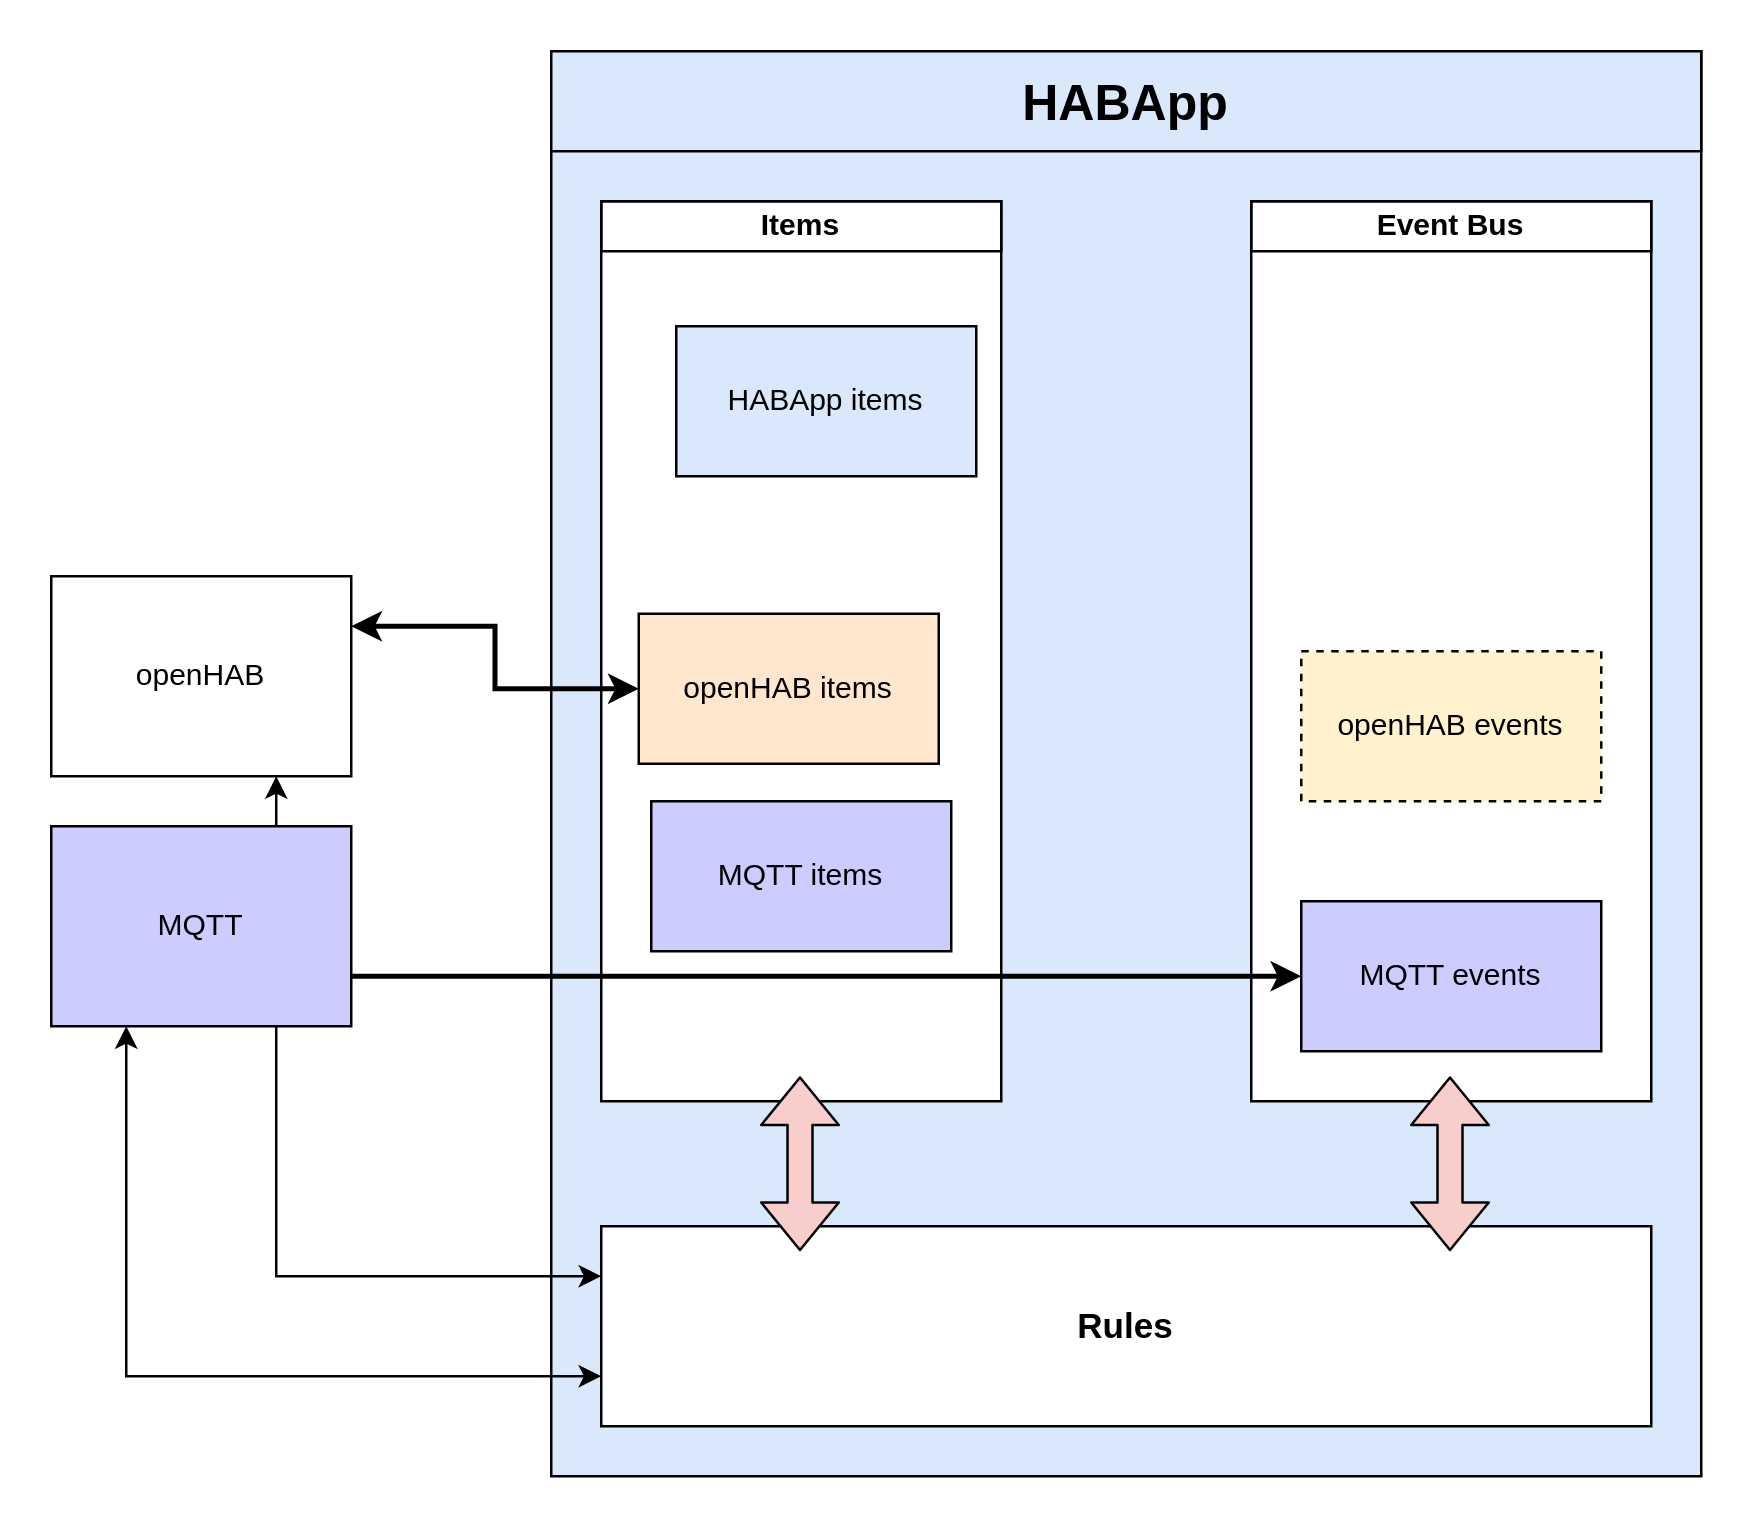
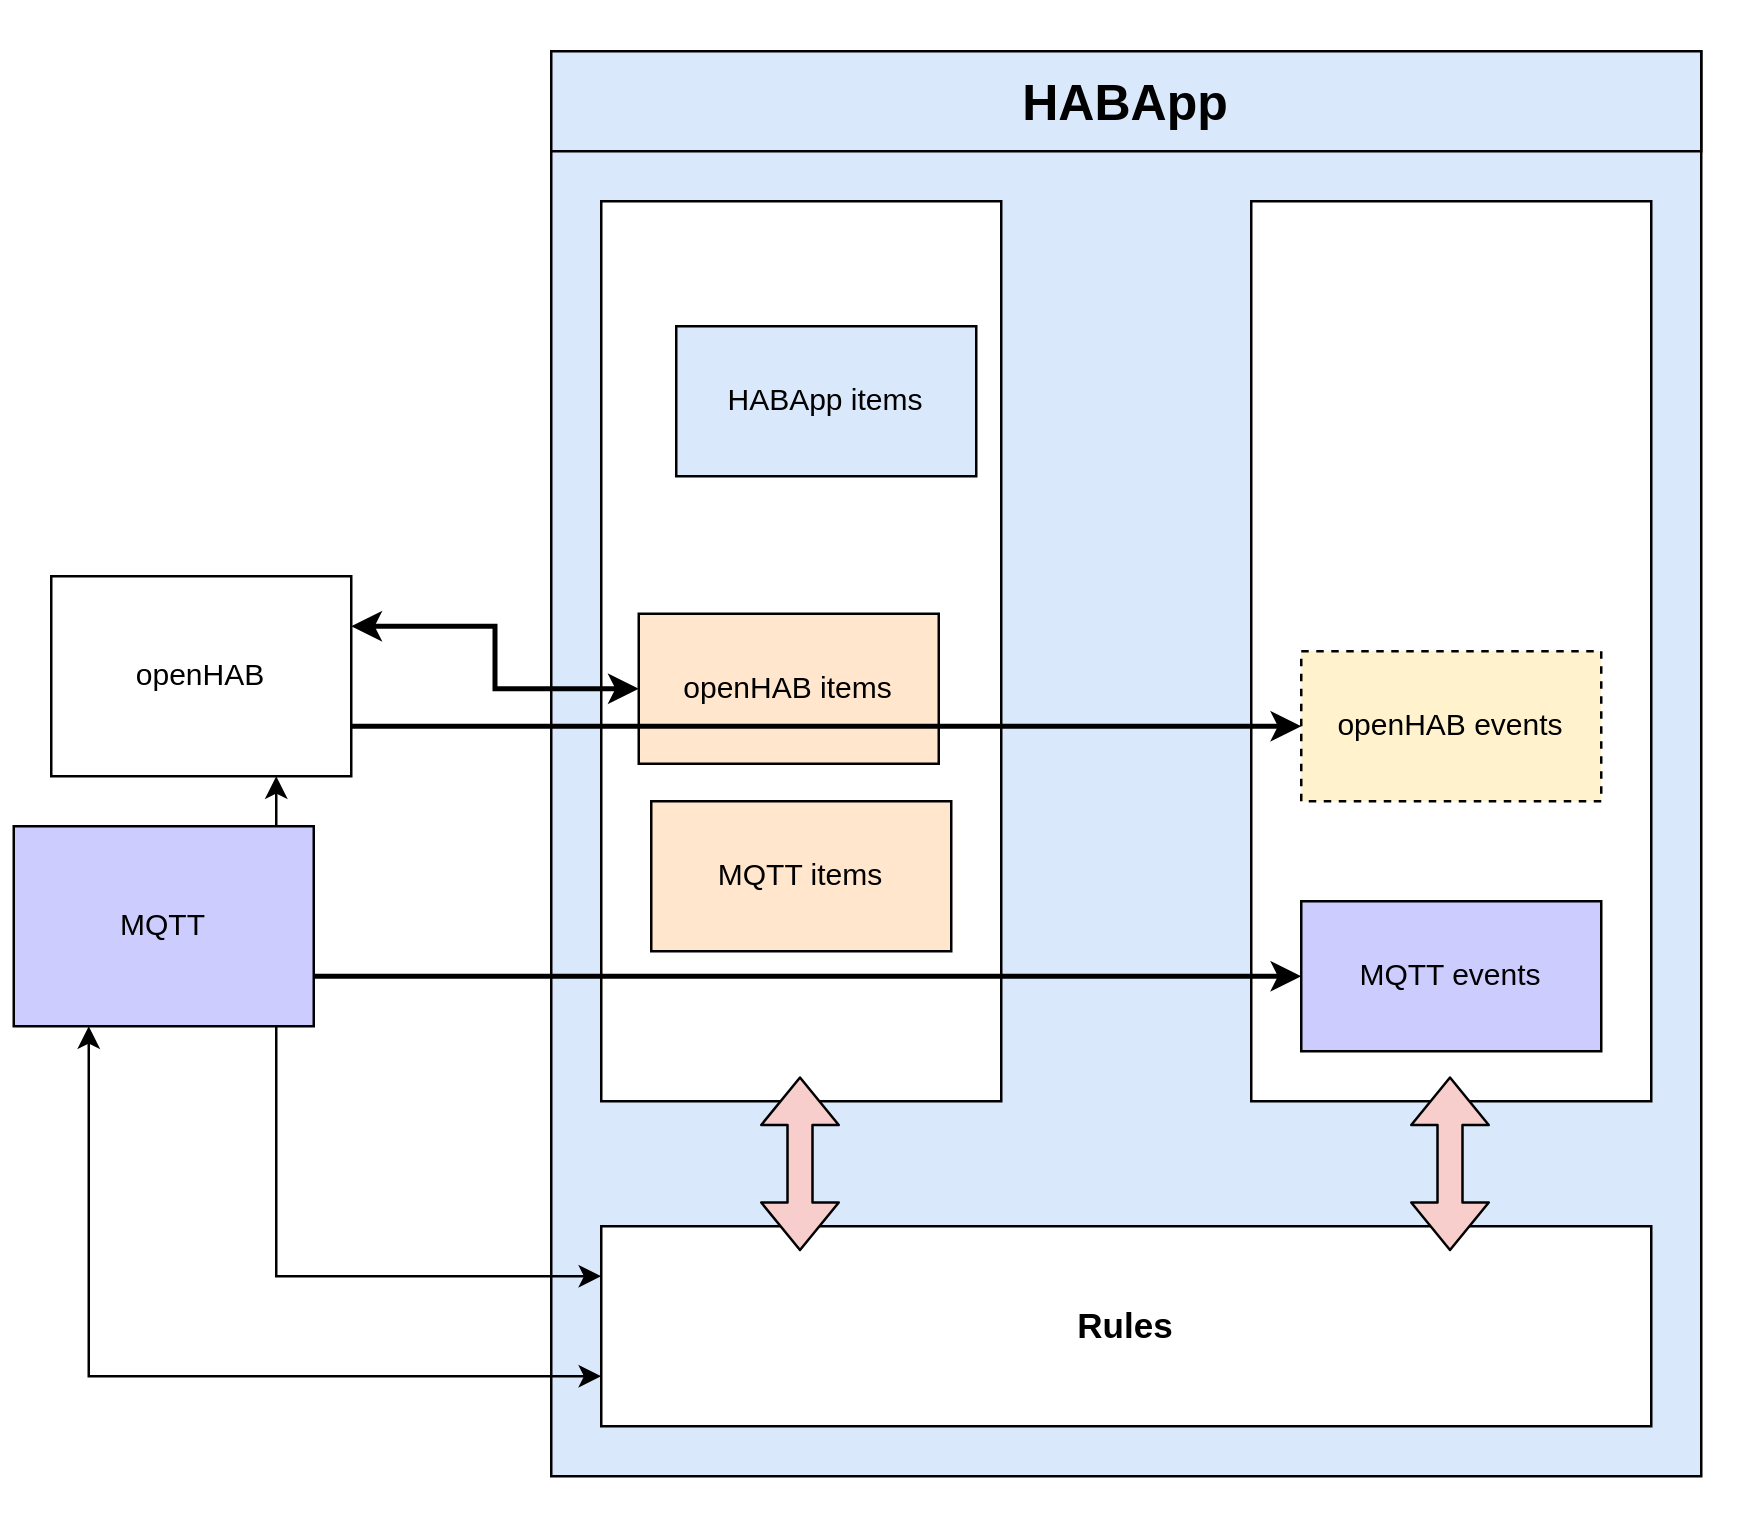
node "Items": removed
node "Event Bus": removed
edge "openHAB" -> "openHAB events": added
node "MQTT items": fillcolor #ccccff -> #ffe6cc
node "MQTT": moved (201, 926) -> (164, 926)
